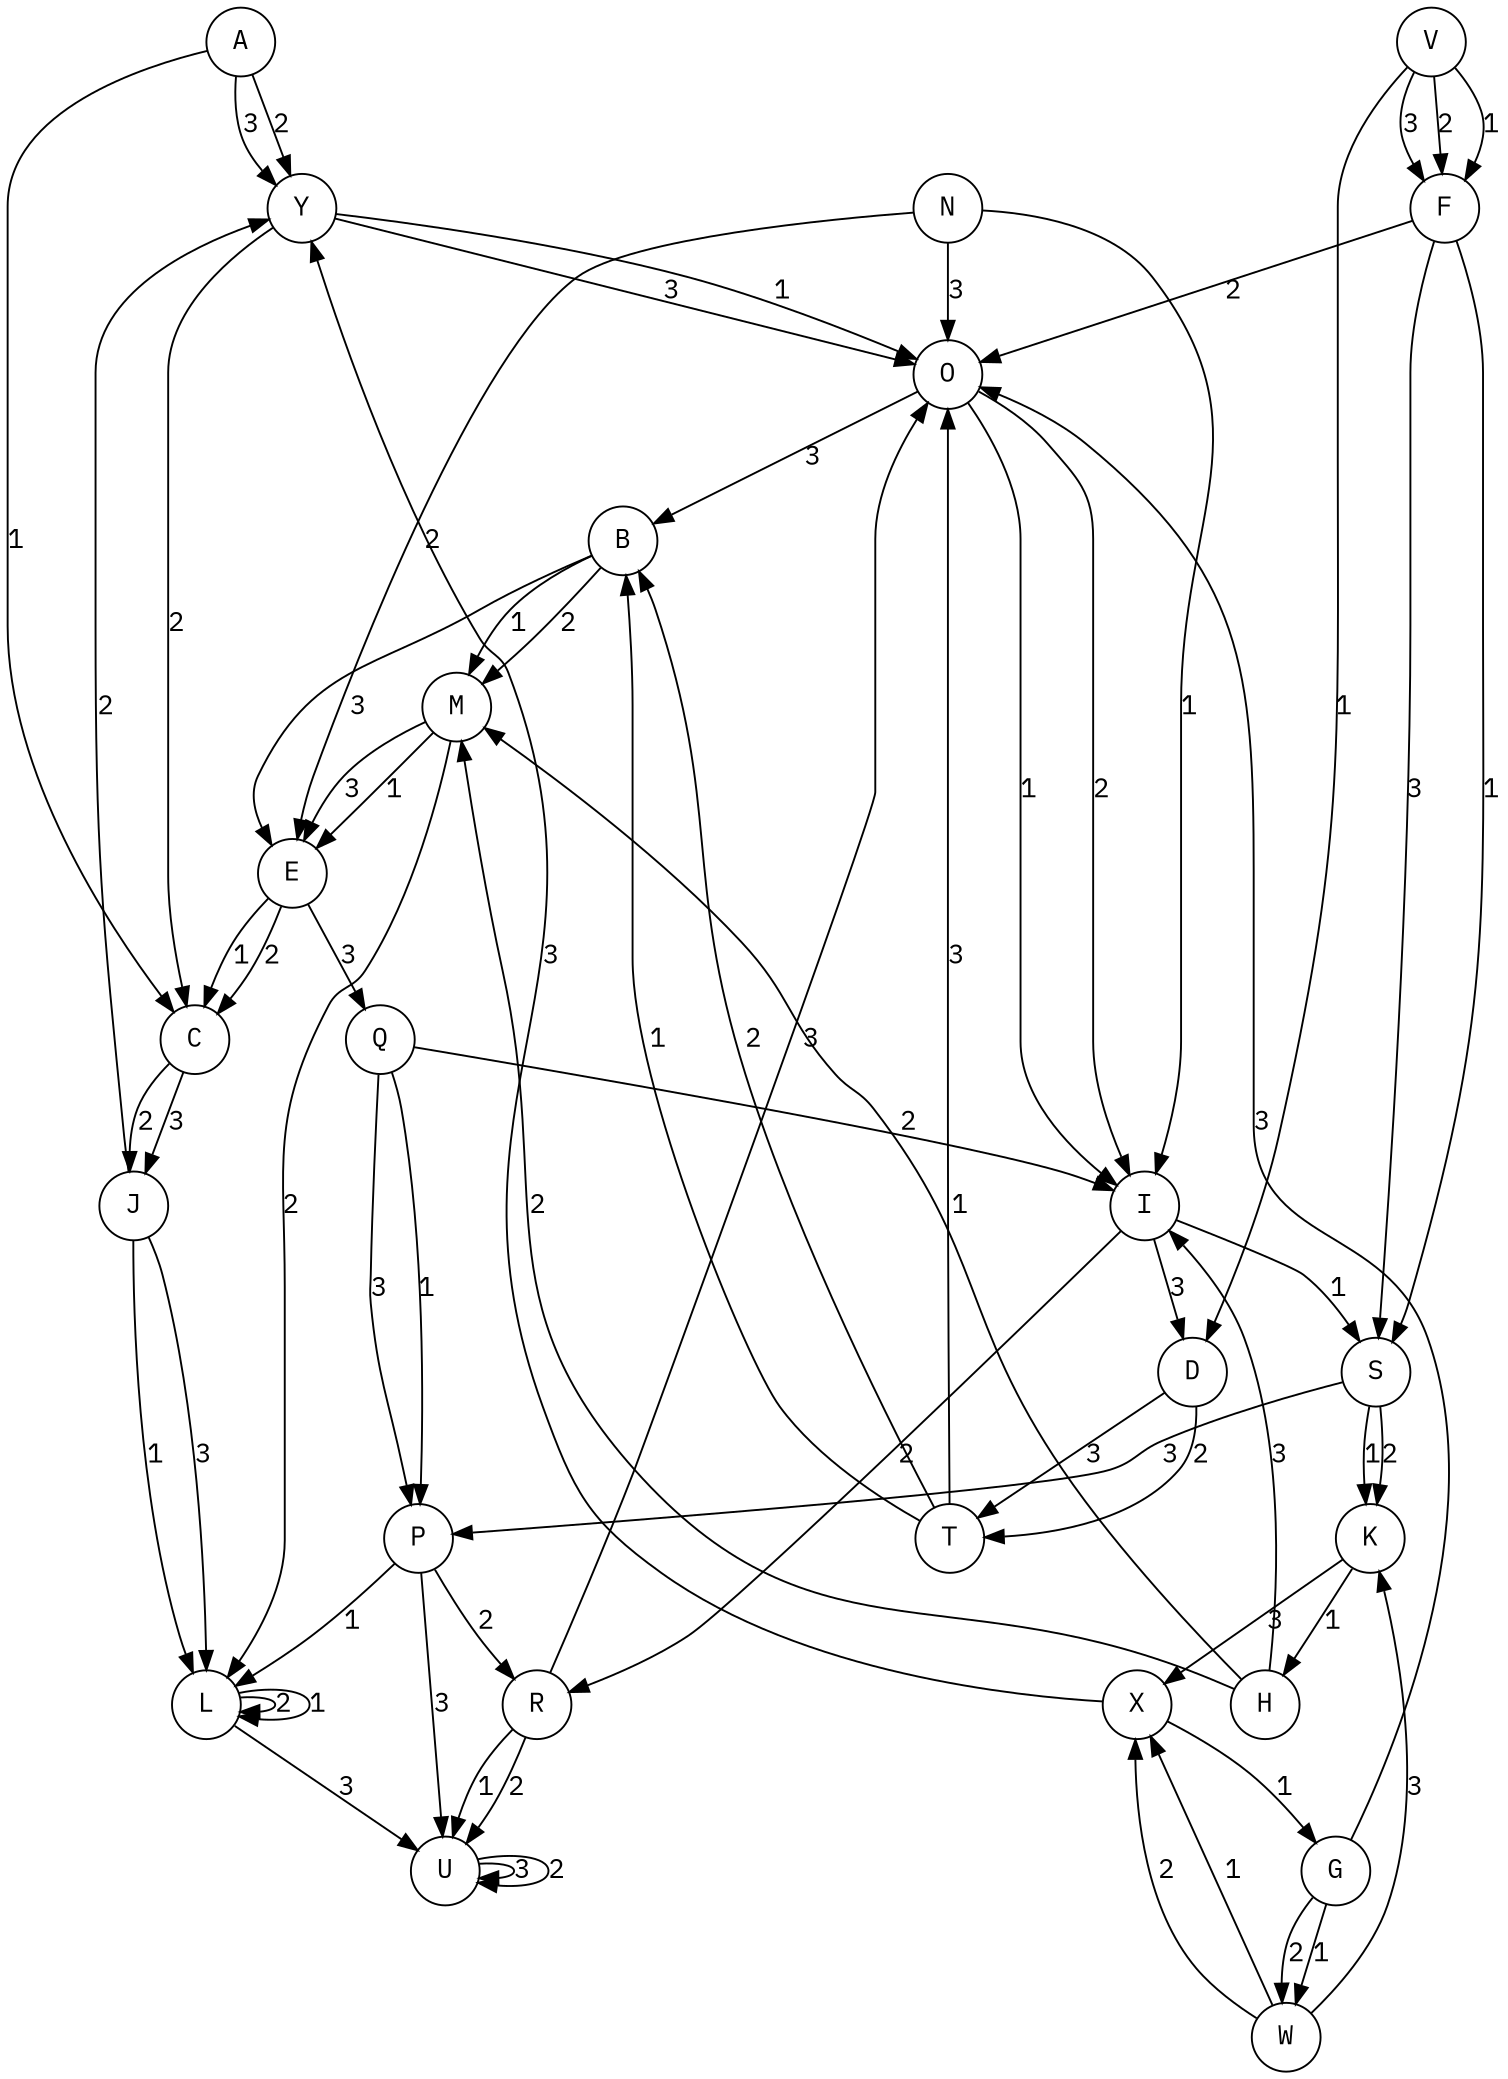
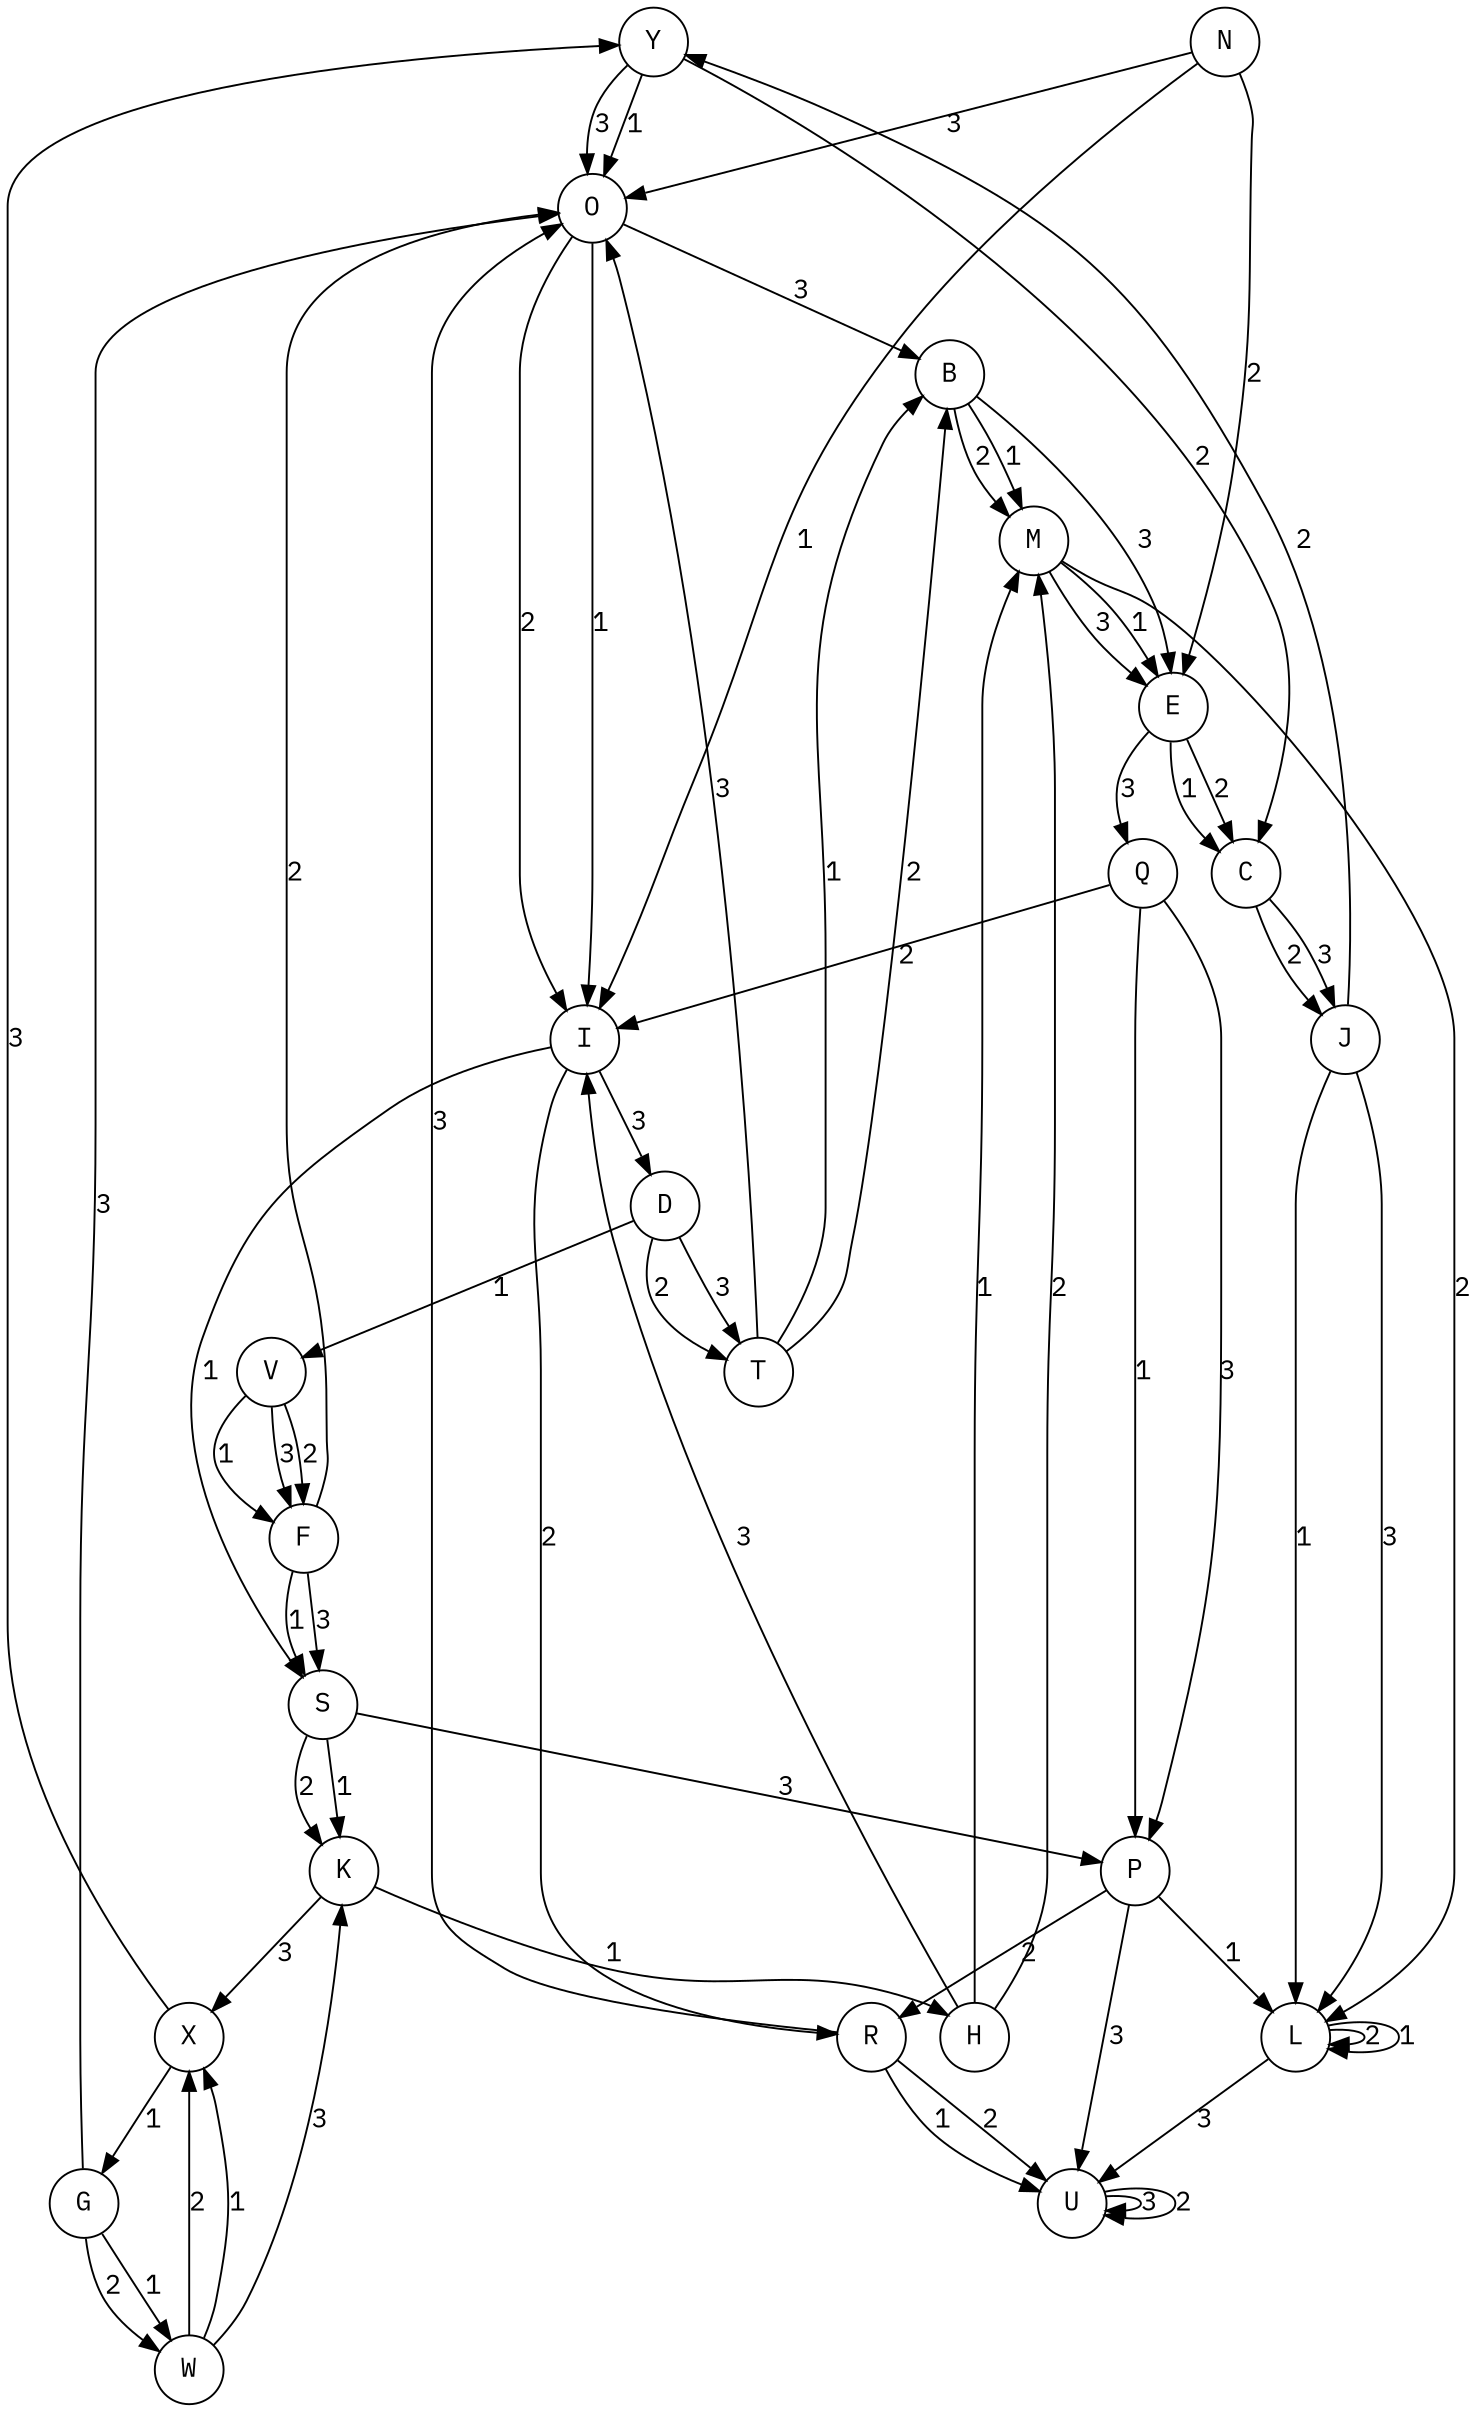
node "A": removed
edge "V" -> "D": reversed
